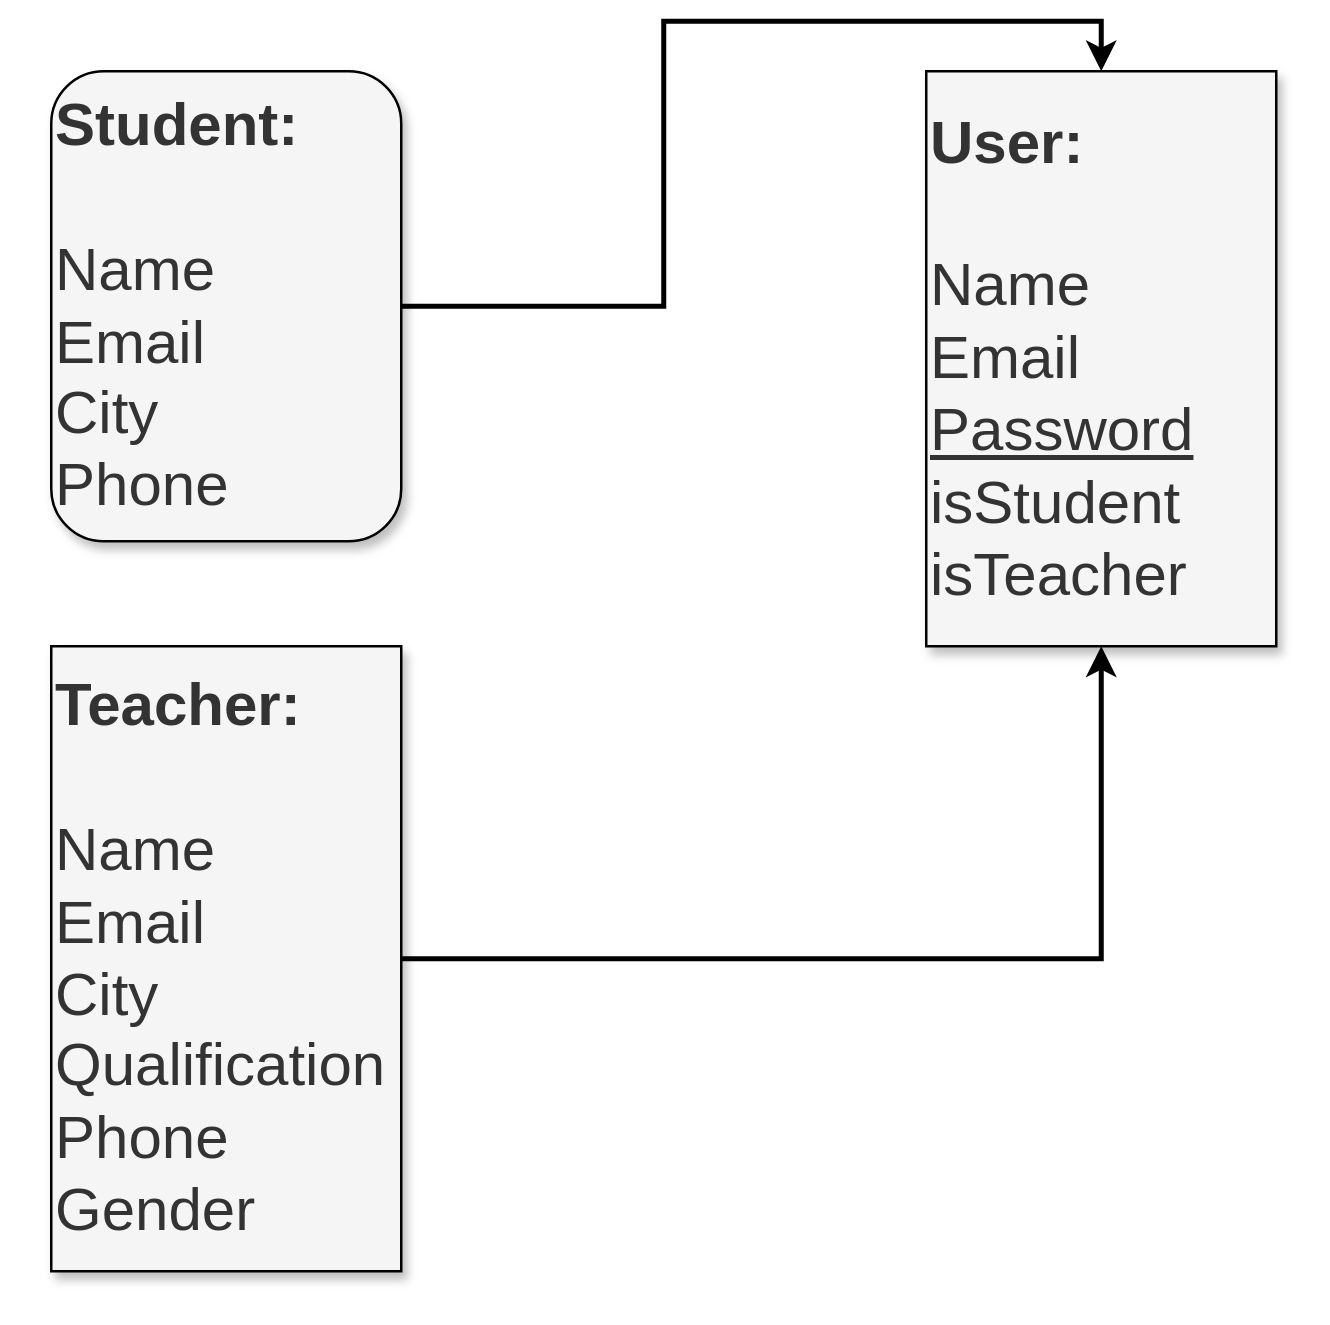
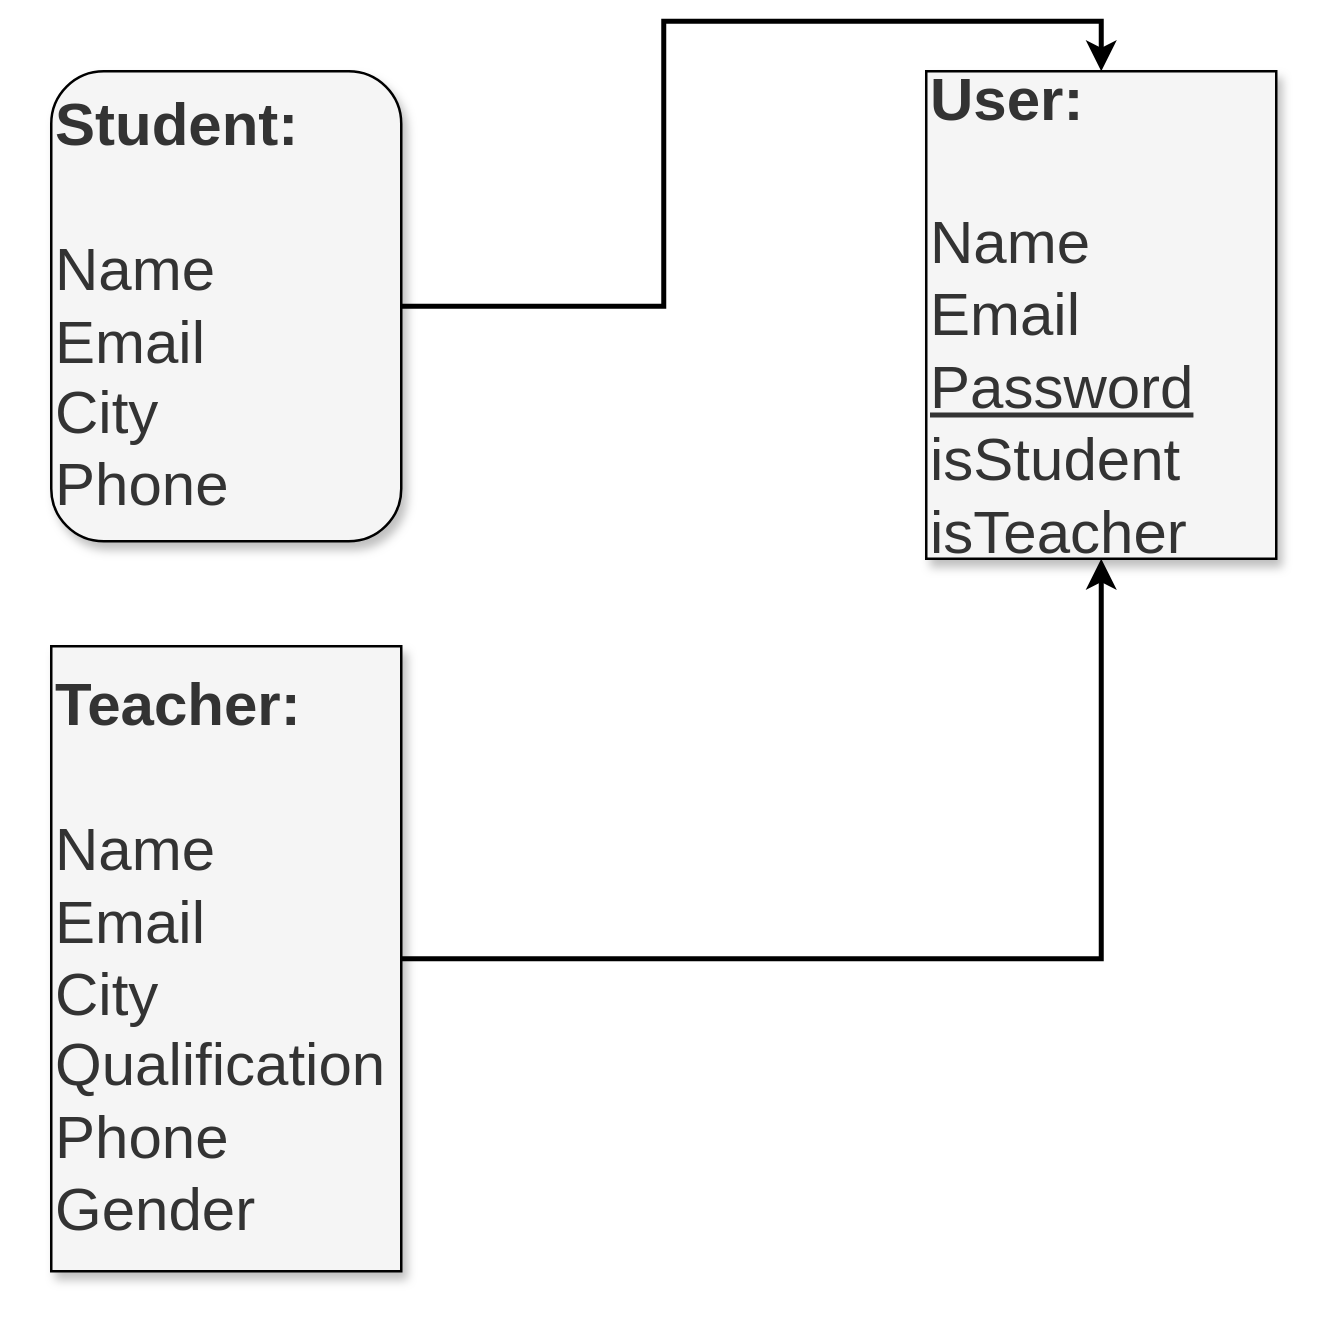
node "User: Name Email Password isStudent isTeacher": size 350x575 -> 350x488
